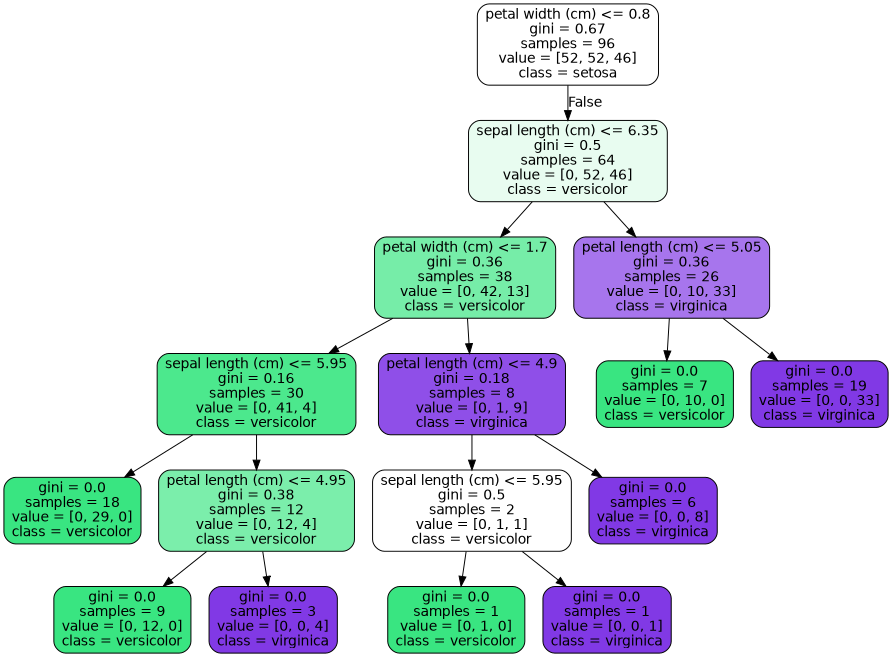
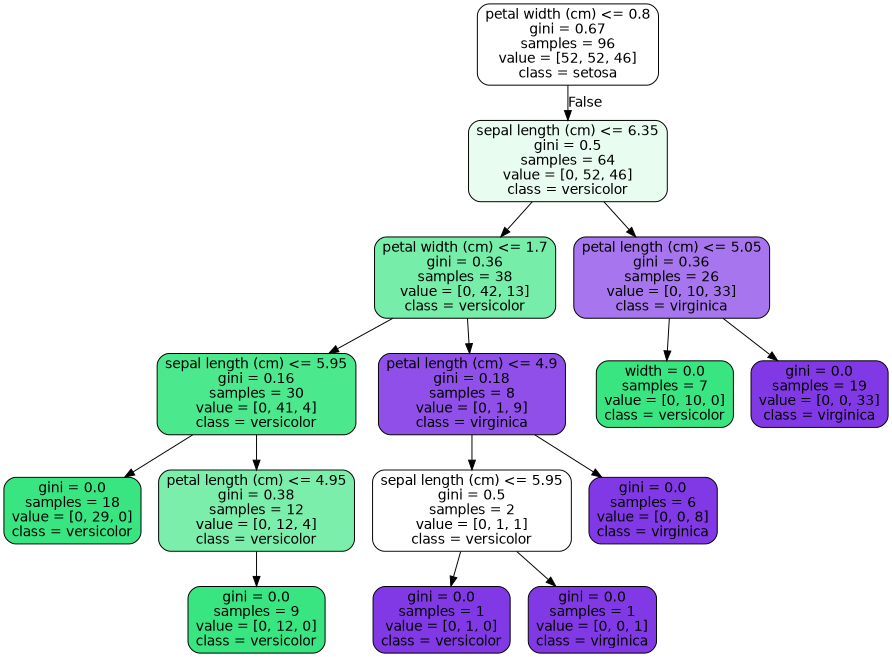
node "gini = 0.0 samples = 7 value = [0, 10, 0] class = versicolor": label "gini = 0.0 samples = 7 value = [0, 10, 0] class = versicolor" -> "width = 0.0 samples = 7 value = [0, 10, 0] class = versicolor"
node "gini = 0.0 samples = 3 value = [0, 0, 4] class = virginica": removed
node "gini = 0.0 samples = 1 value = [0, 1, 0] class = versicolor": fillcolor #39e581 -> #8139e5
